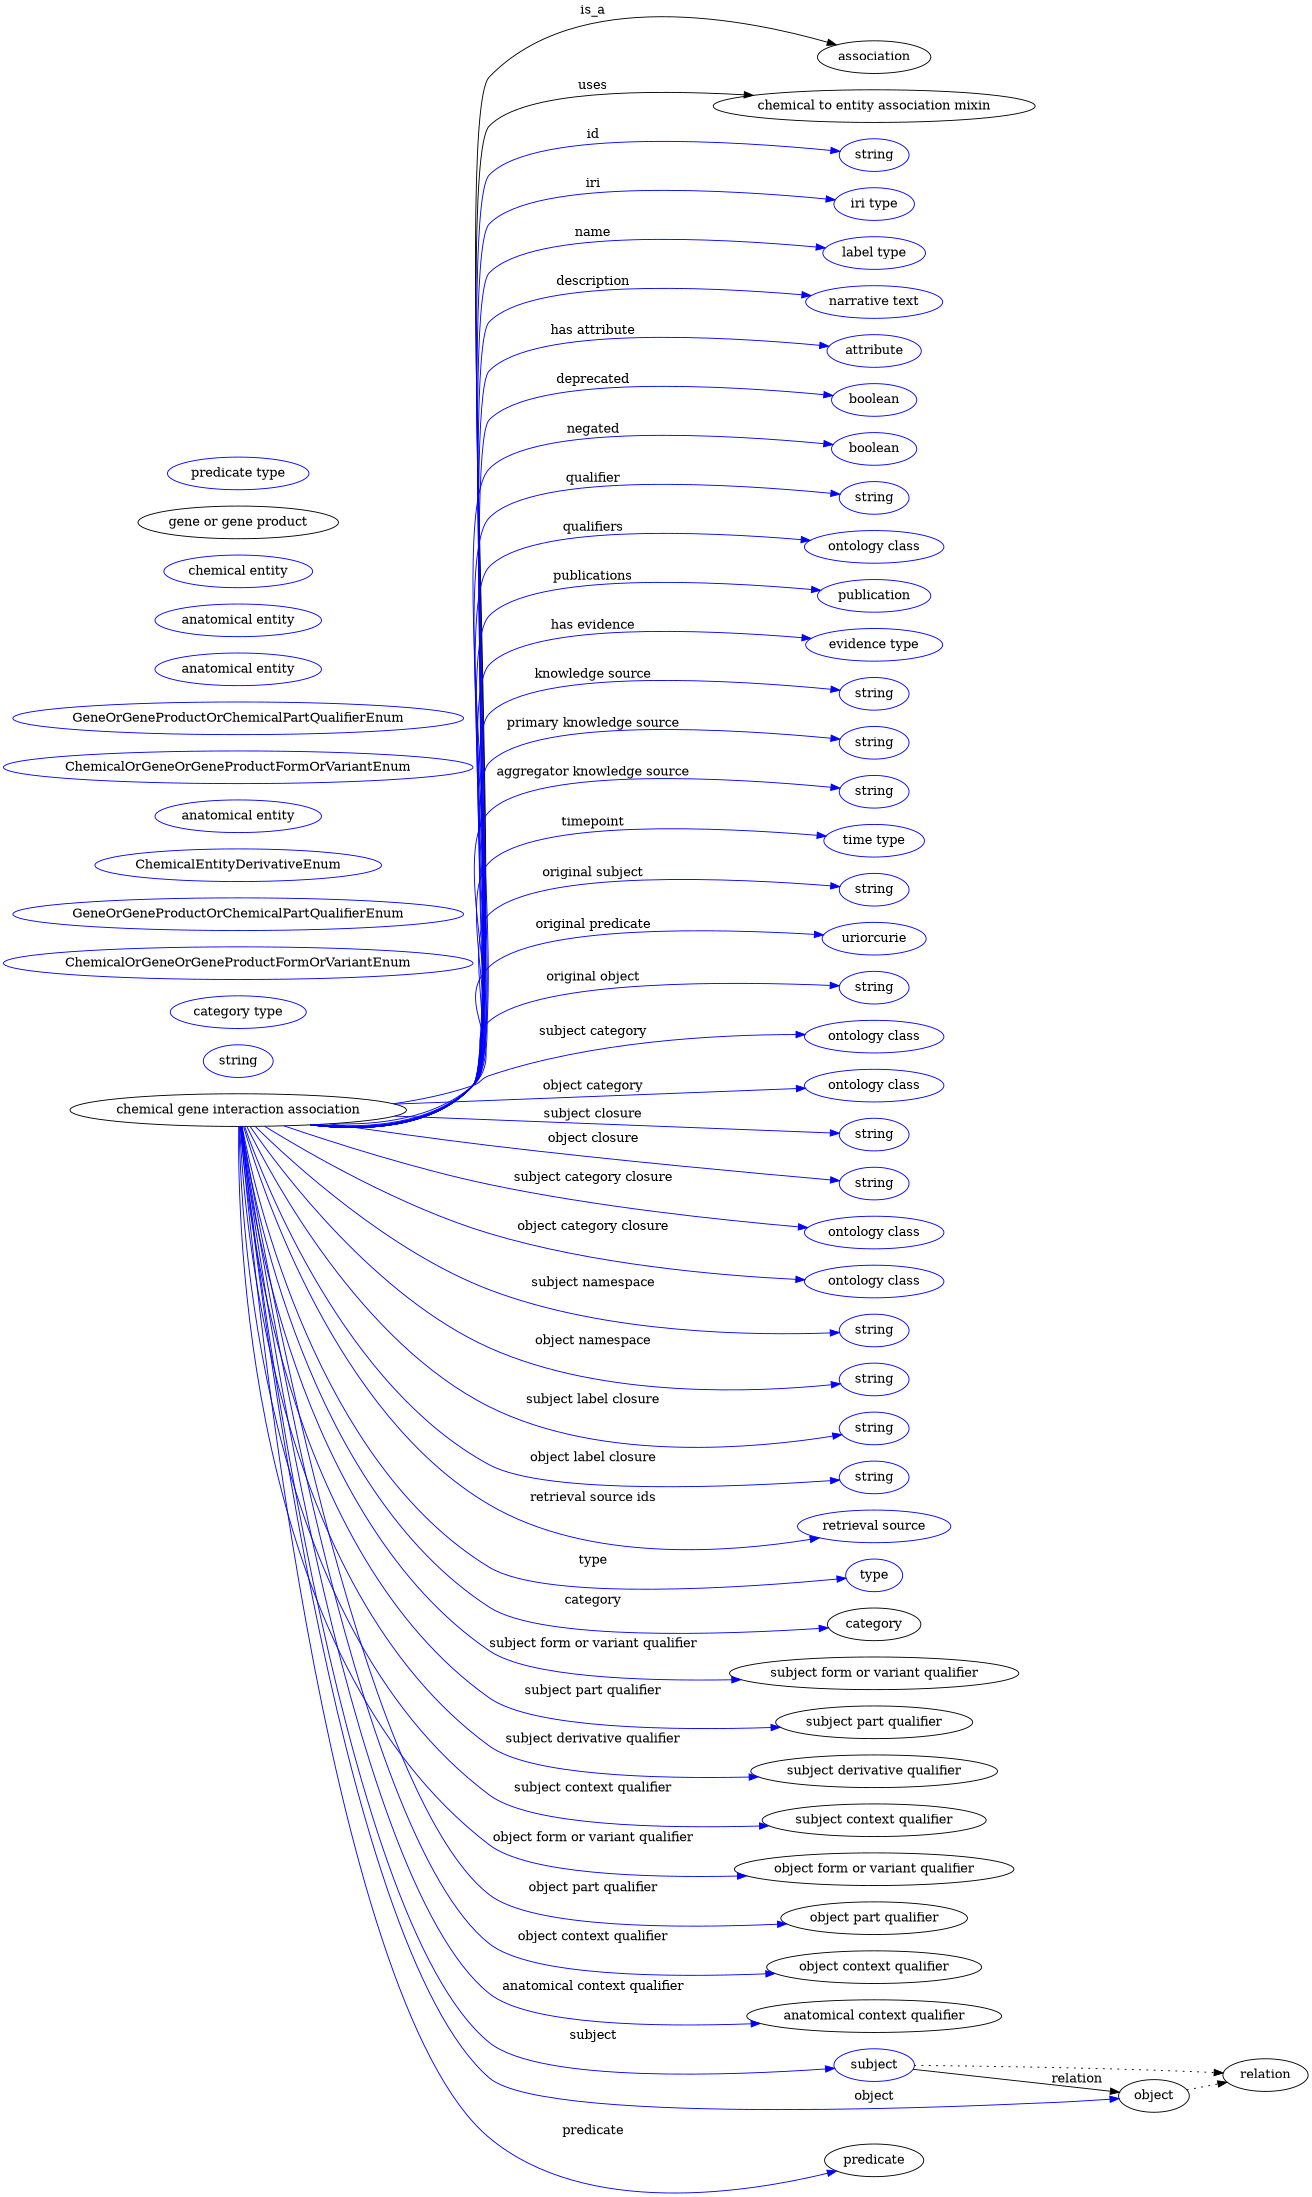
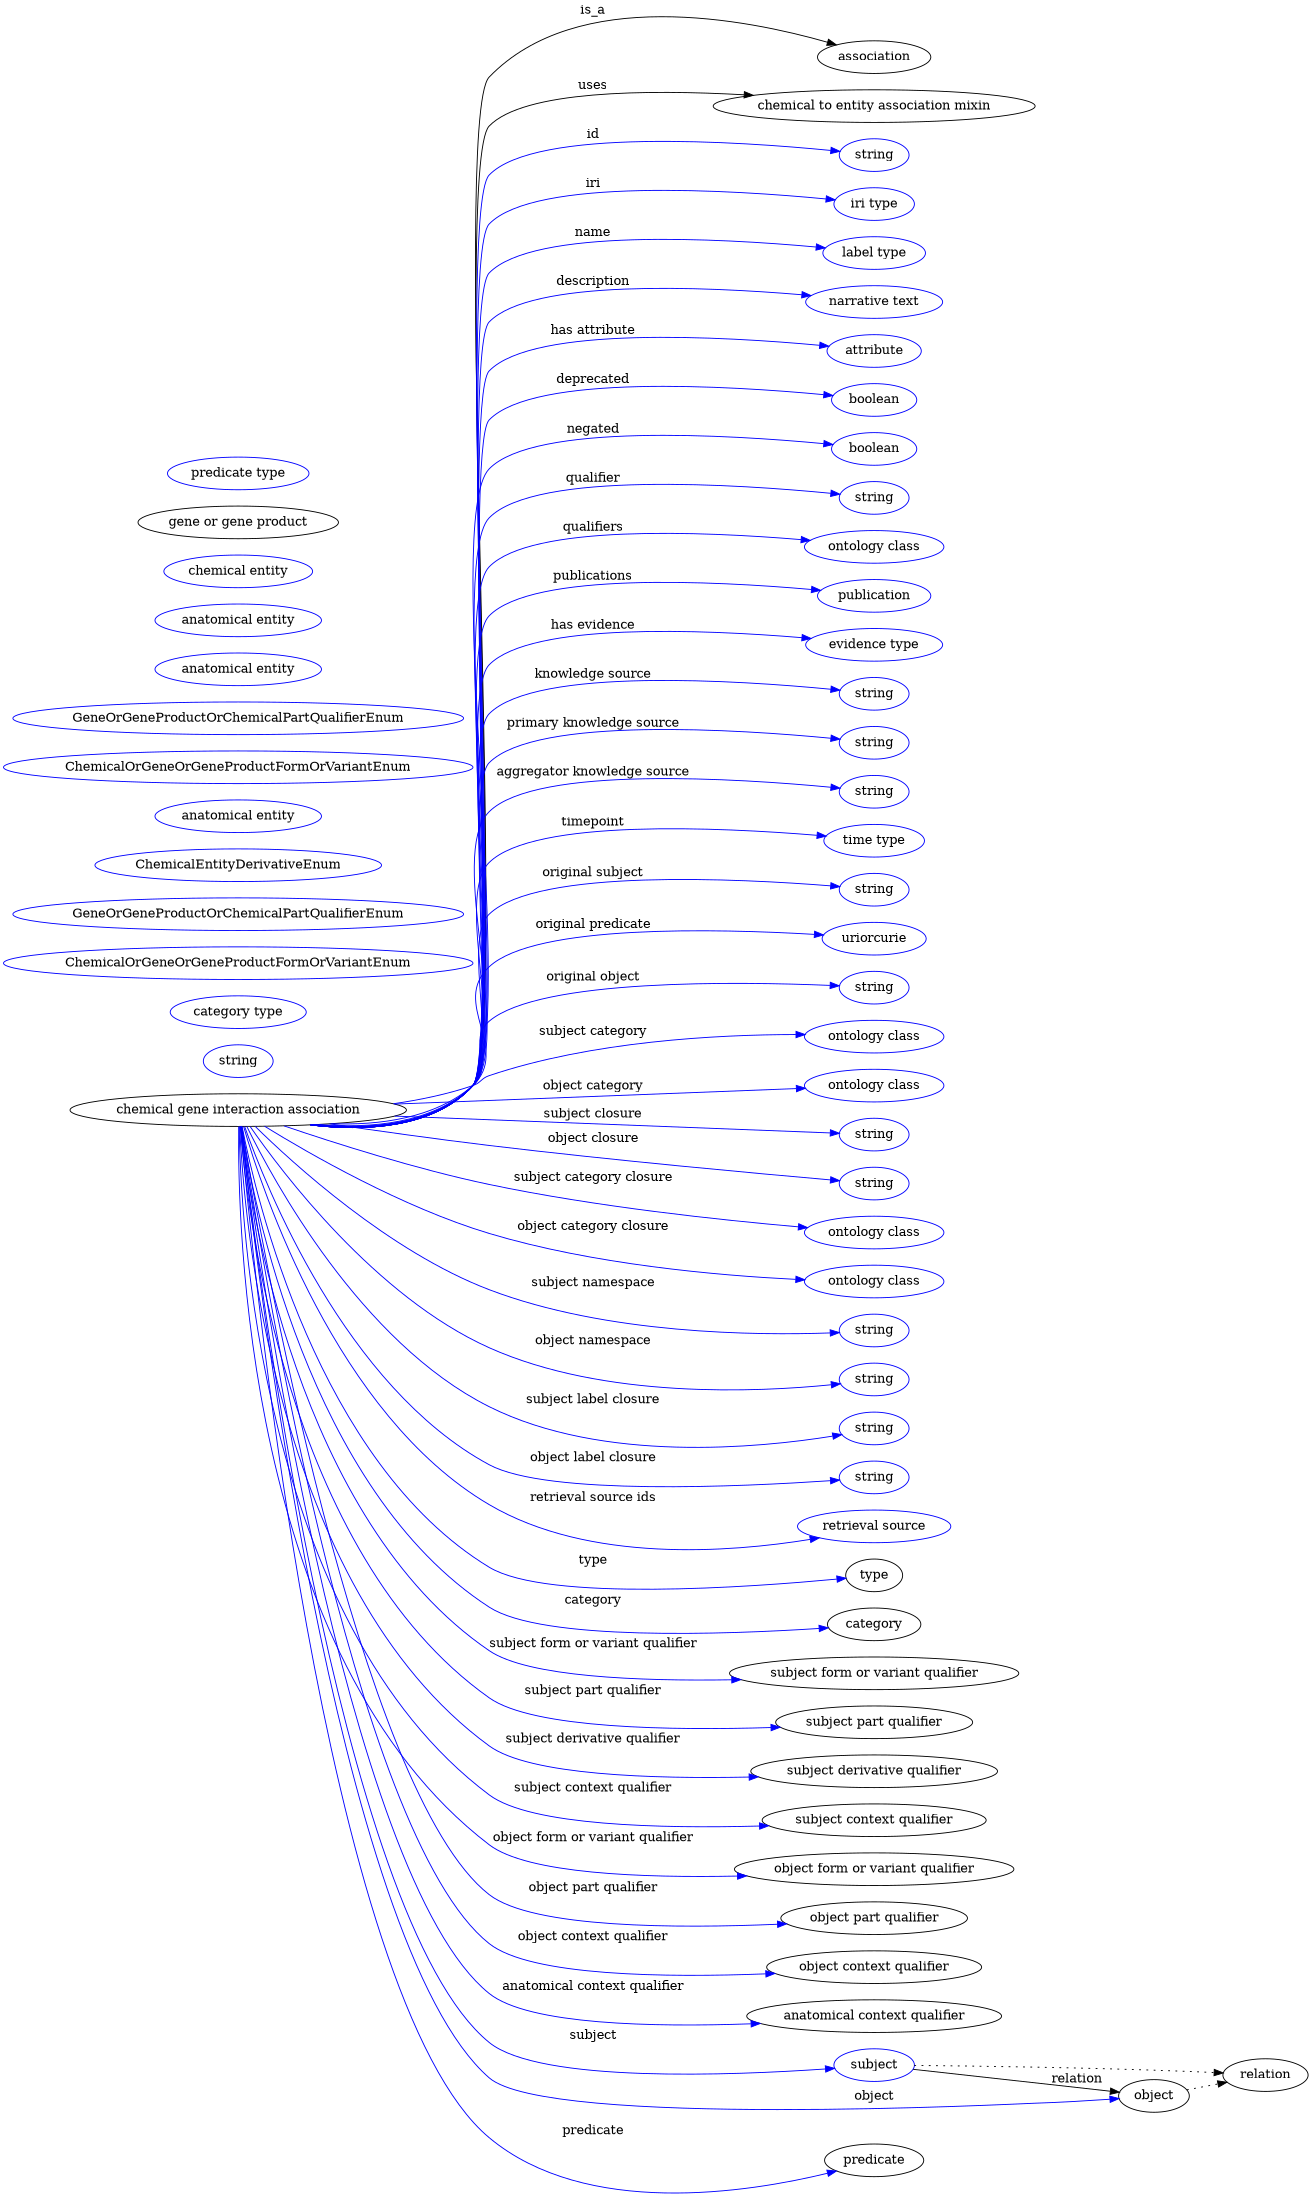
node "type": color blue -> black
